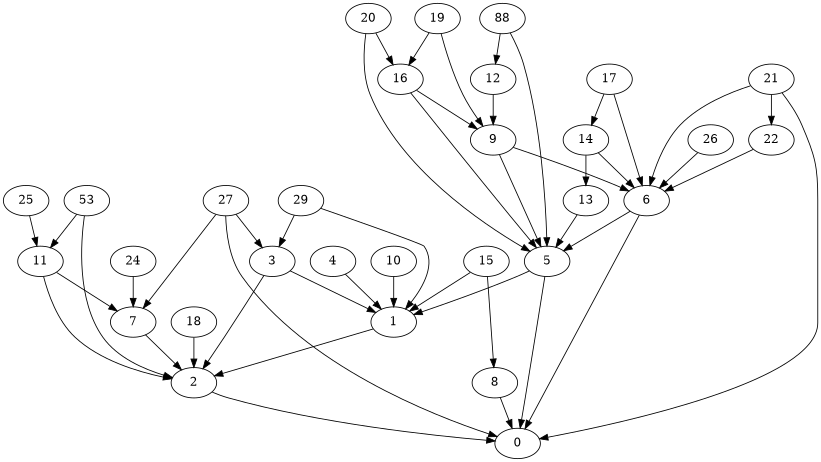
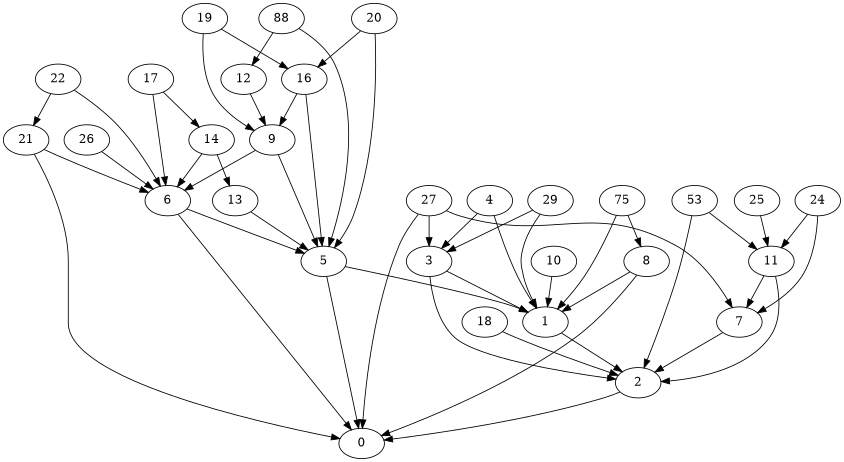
edge "21" -> "22": reversed
edge "4" -> "3": added
edge "24" -> "11": added
node "15": label "15" -> "75"
edge "8" -> "1": added
